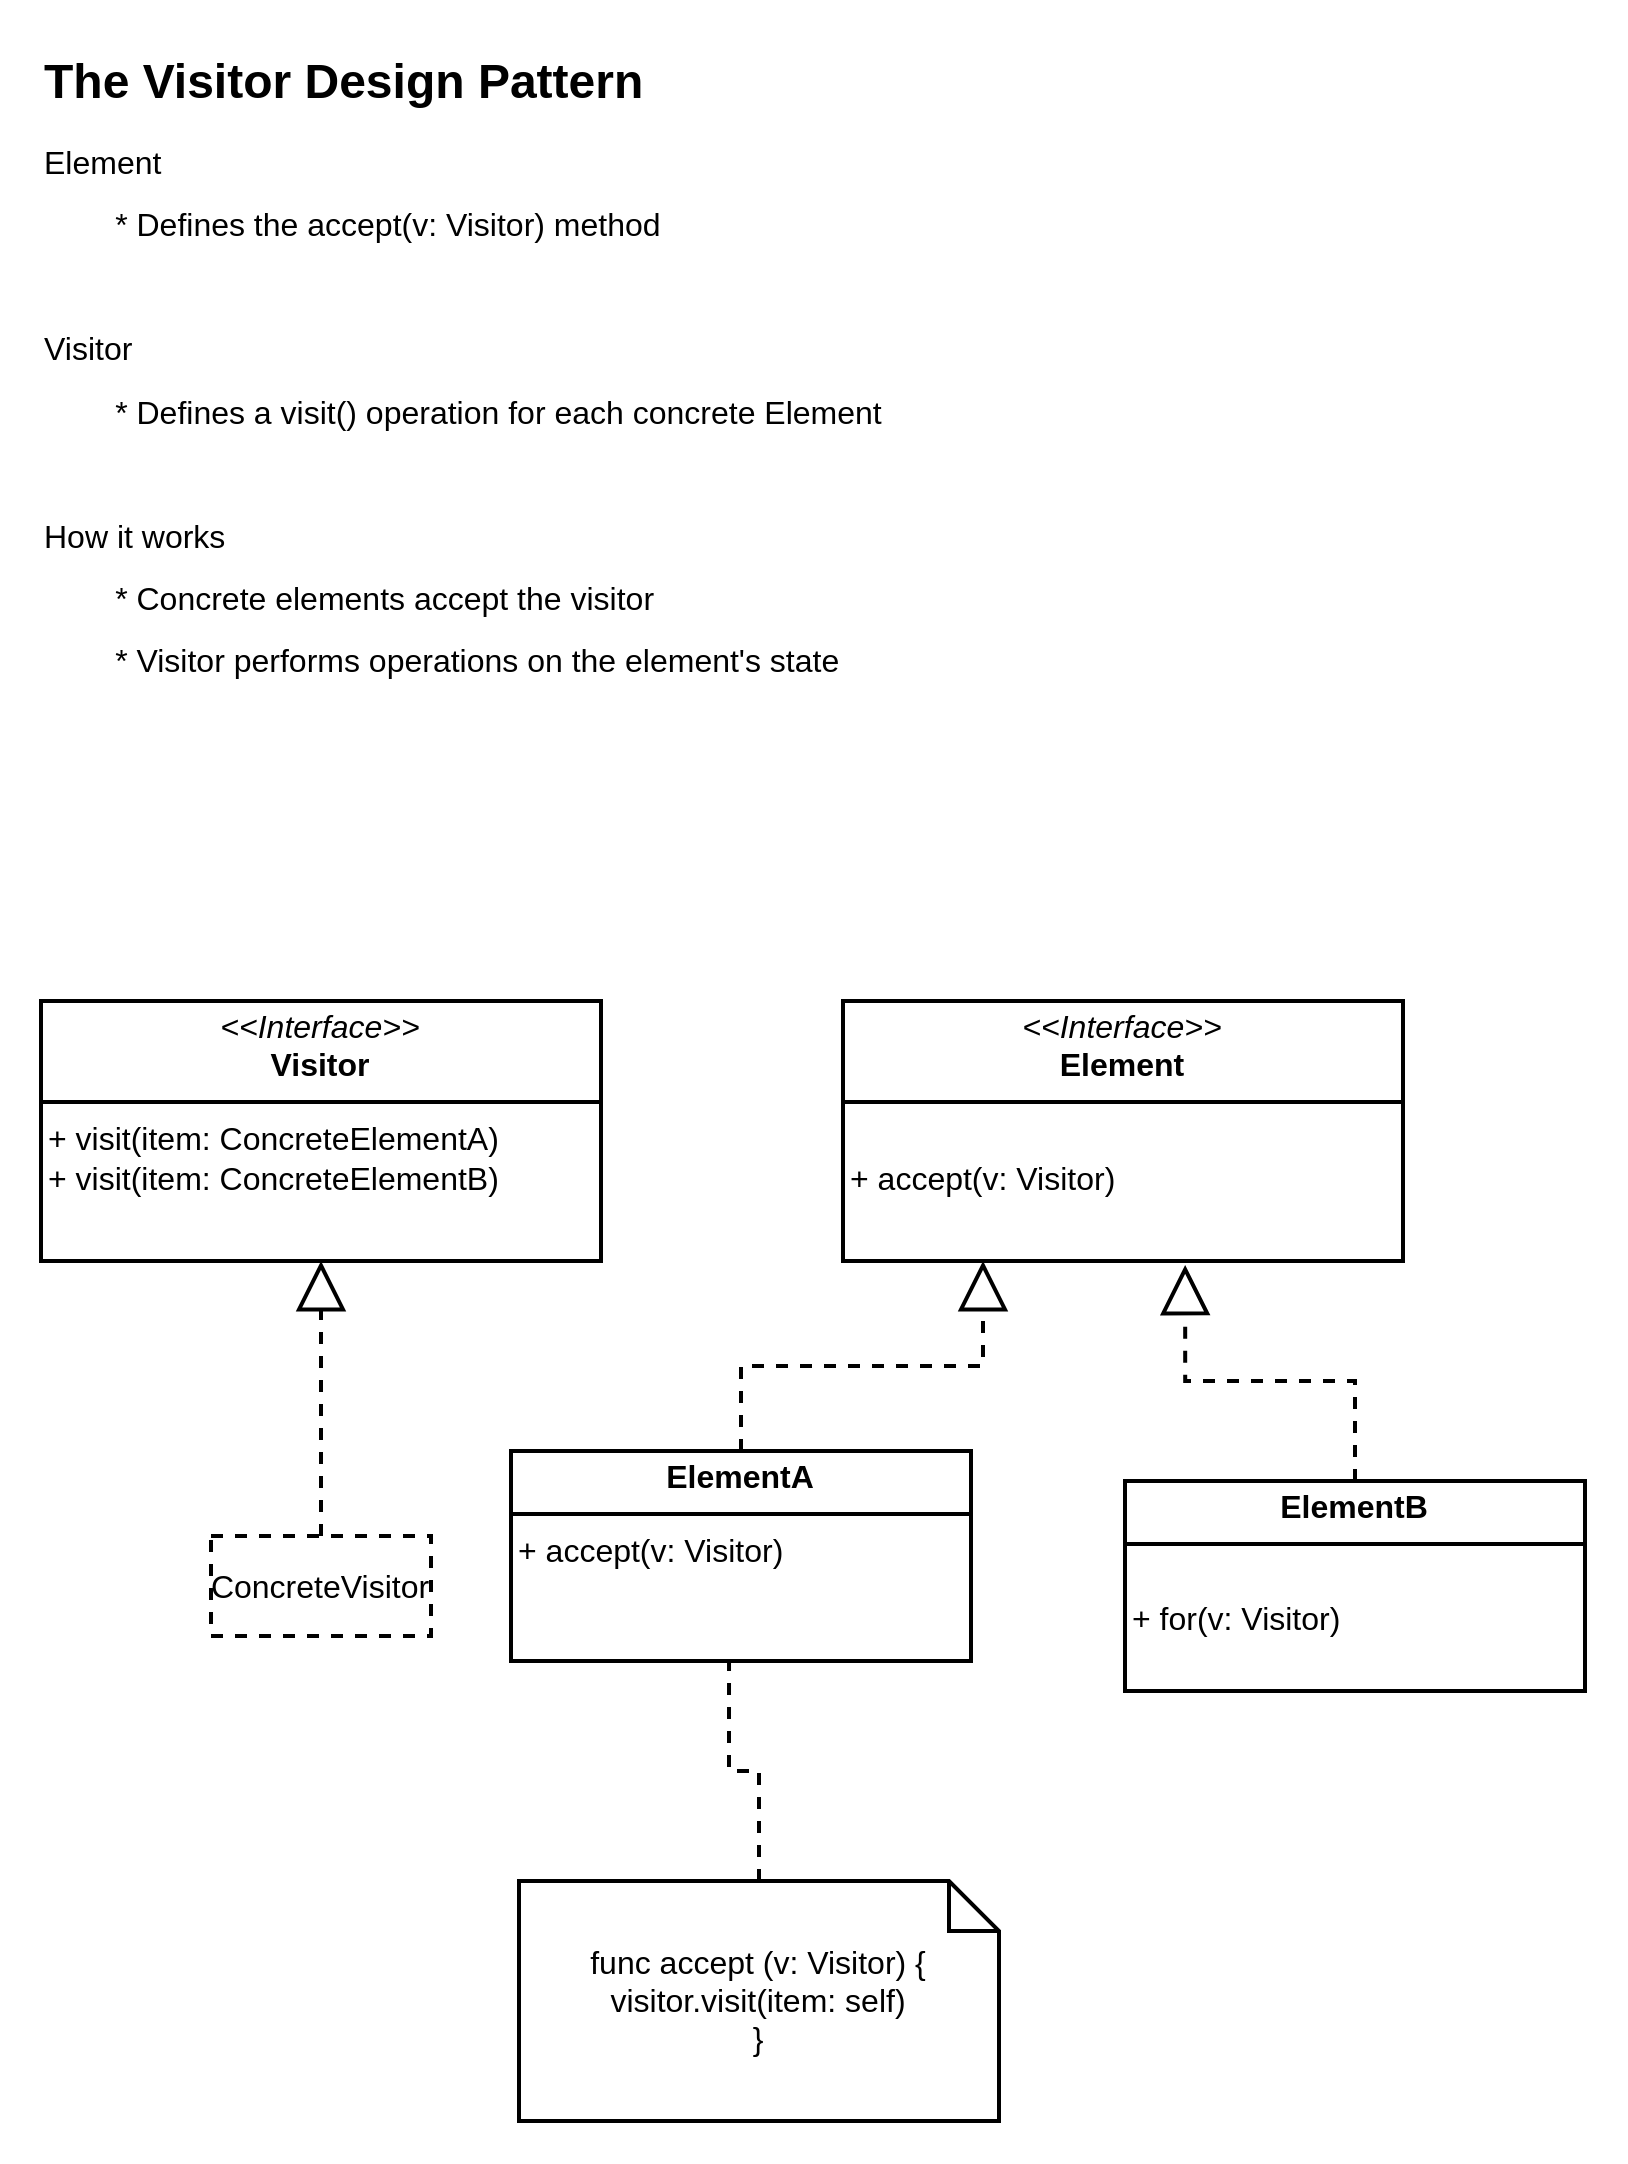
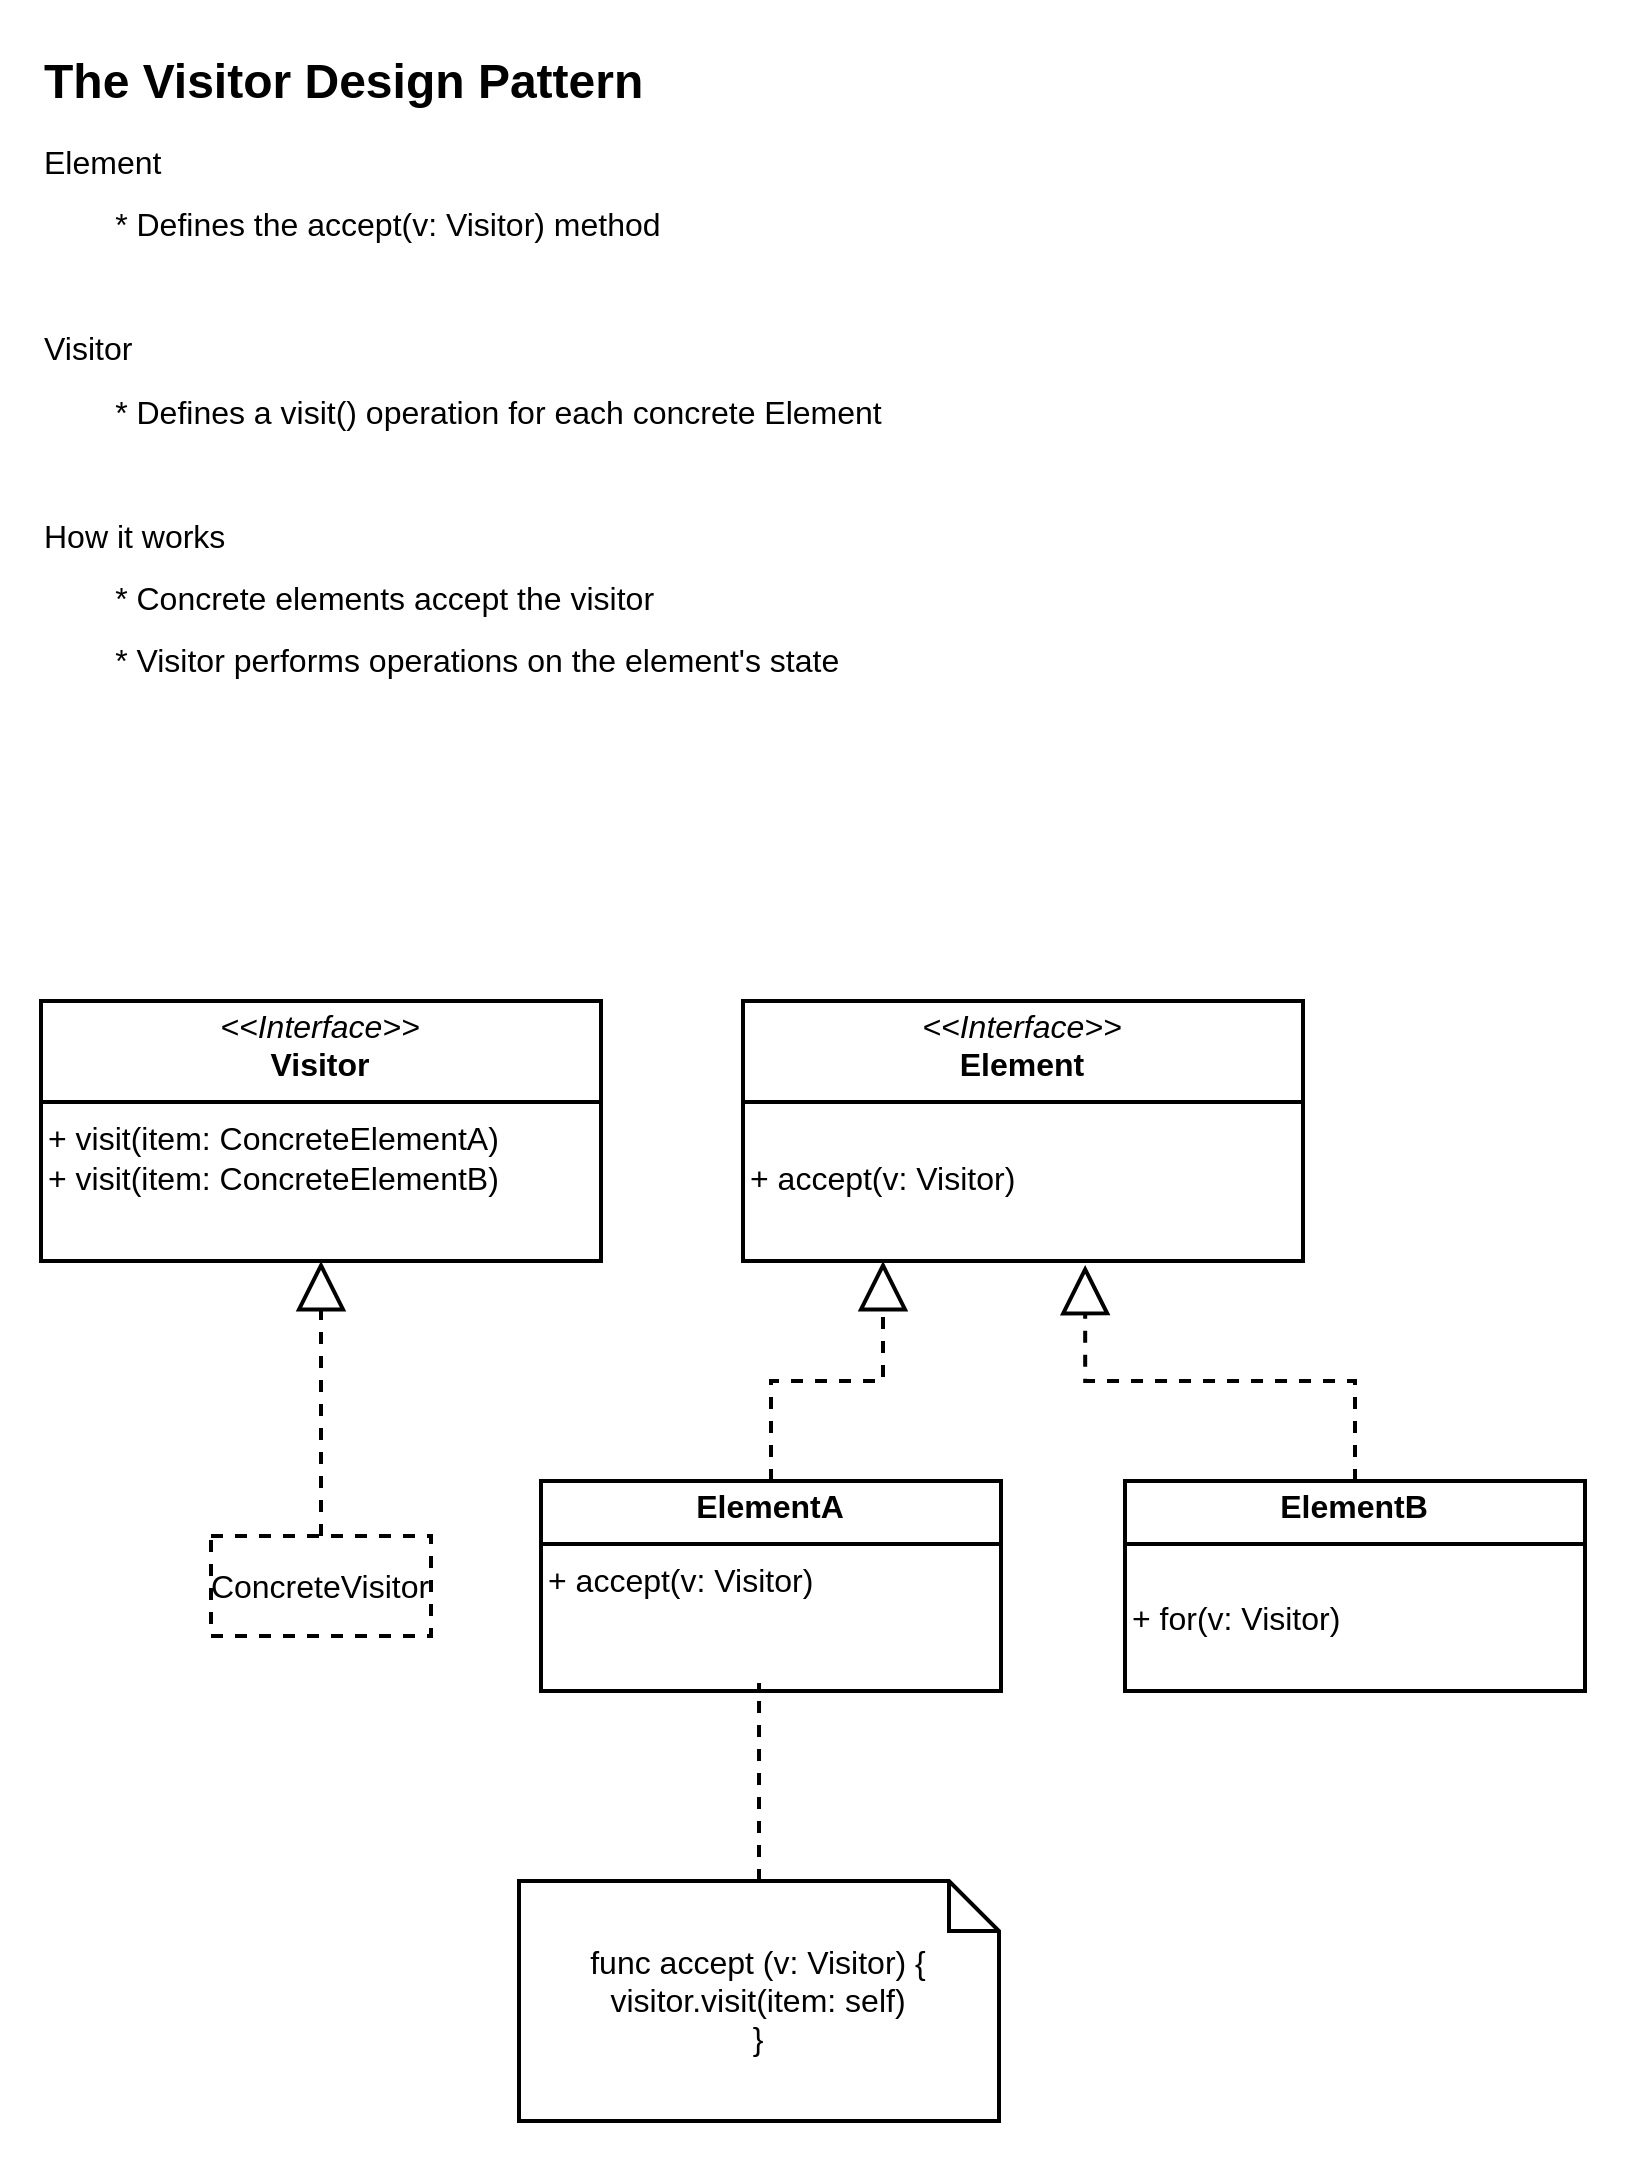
node "<<Interface>> Element + accept(v: Visitor)": moved (1123, 1131) -> (1023, 1131)
node "ElementA + accept(v: Visitor)": moved (741, 1556) -> (771, 1586)
